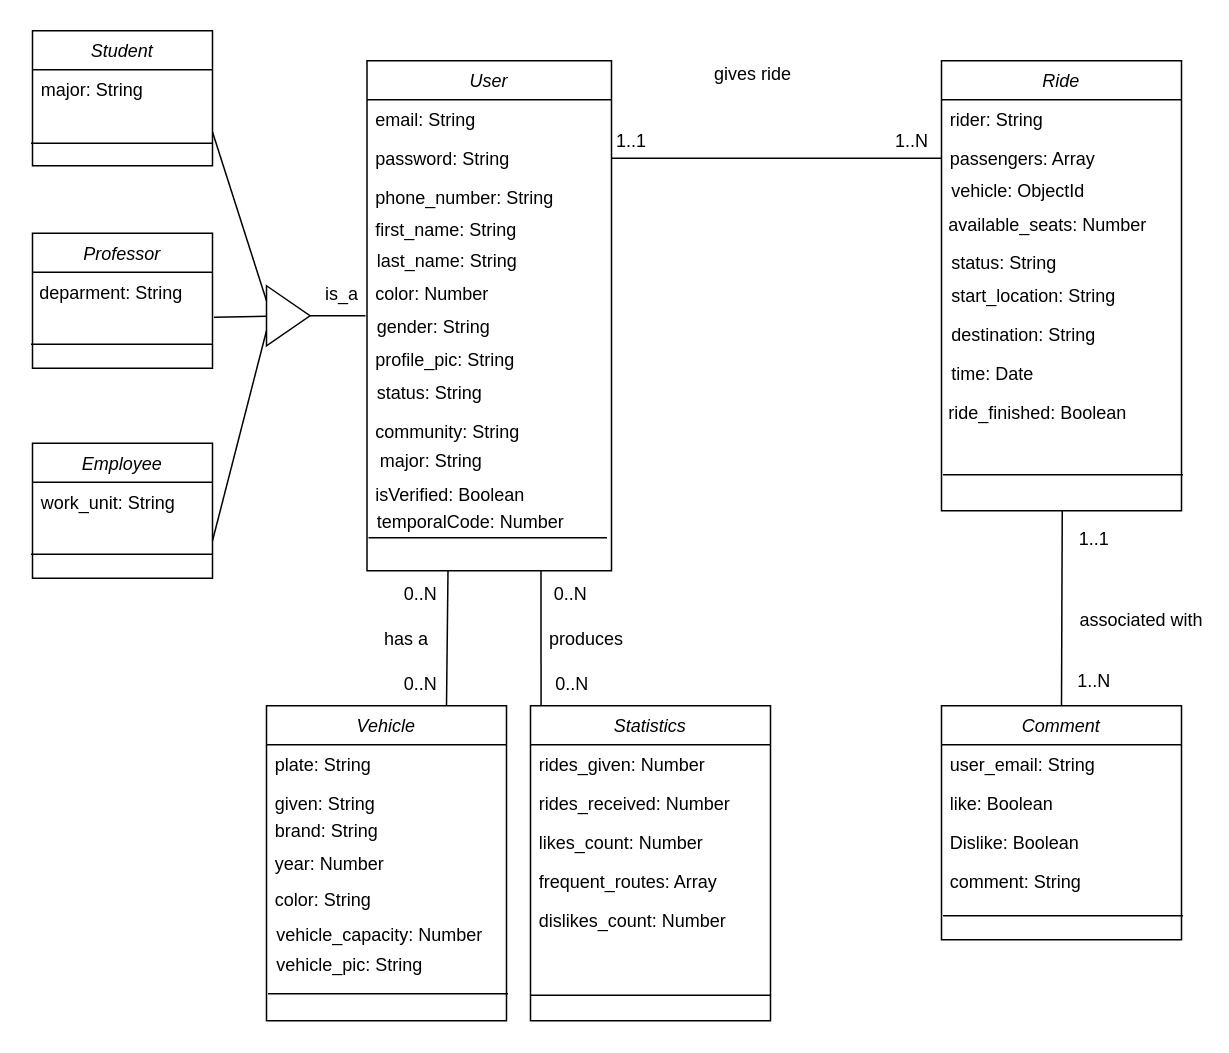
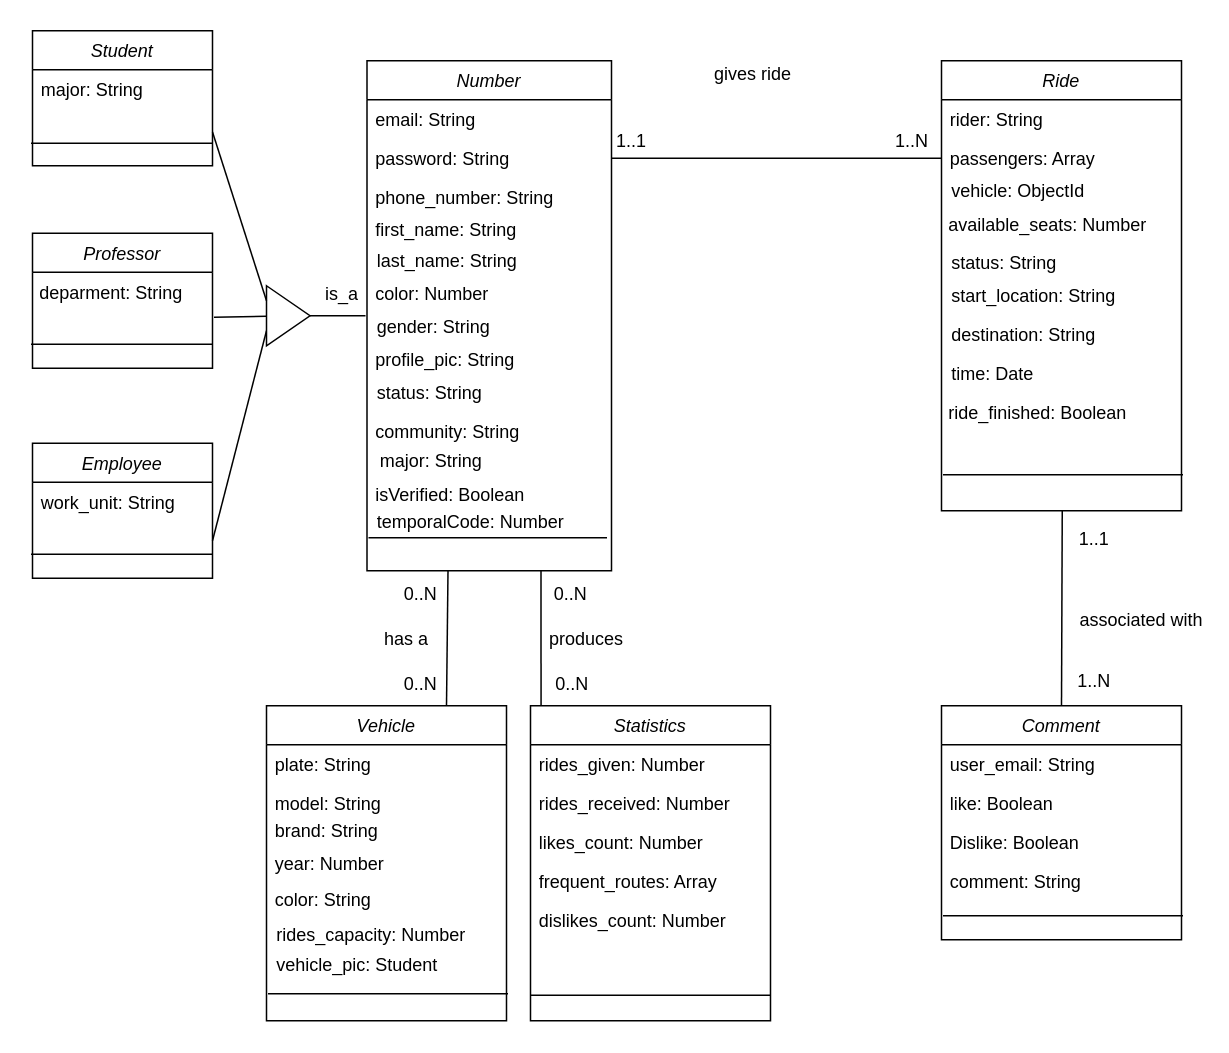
node "User": label "User" -> "Number"
node "given: String": label "given: String" -> "model: String"
node "vehicle_capacity: Number": label "vehicle_capacity: Number" -> "rides_capacity: Number"
node "vehicle_pic: String": label "vehicle_pic: String" -> "vehicle_pic: Student"
